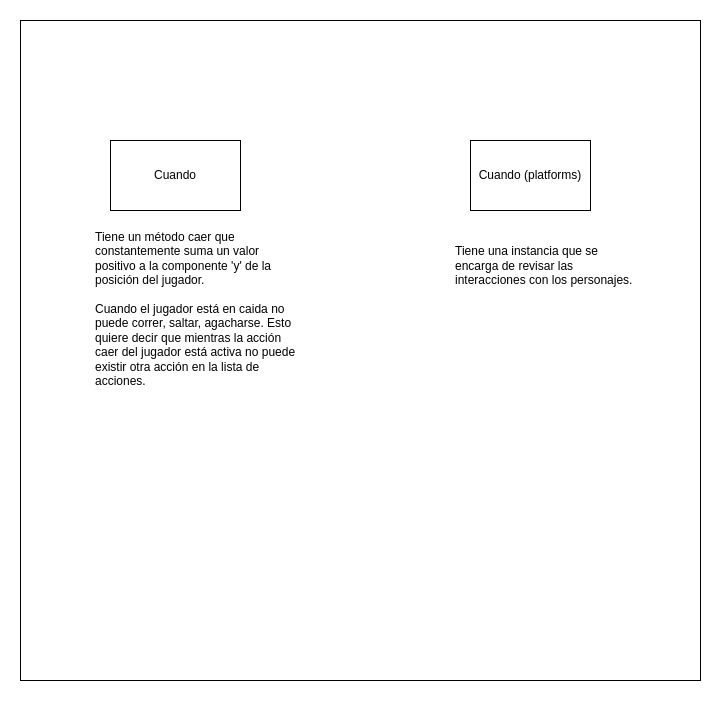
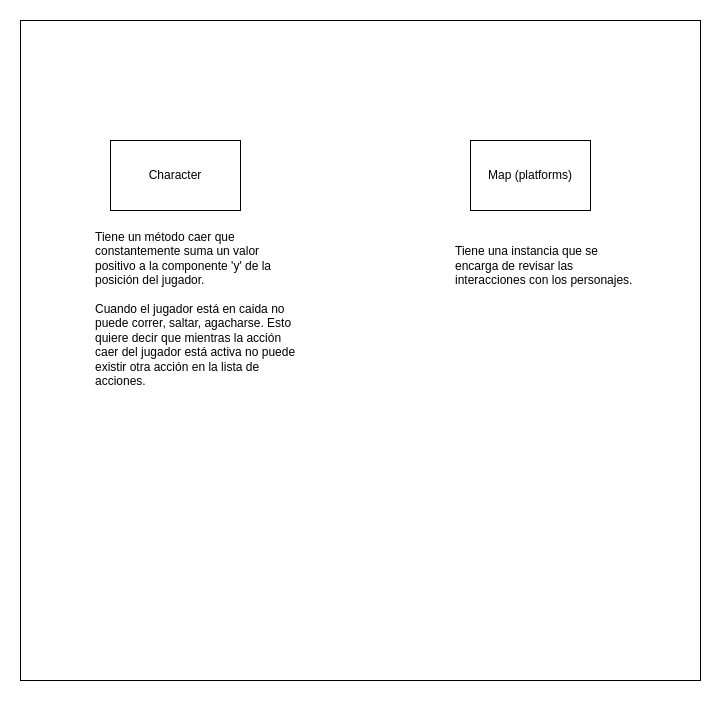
node "Cuando": label "Cuando" -> "Character"
node "Cuando (platforms)": label "Cuando (platforms)" -> "Map (platforms)"
